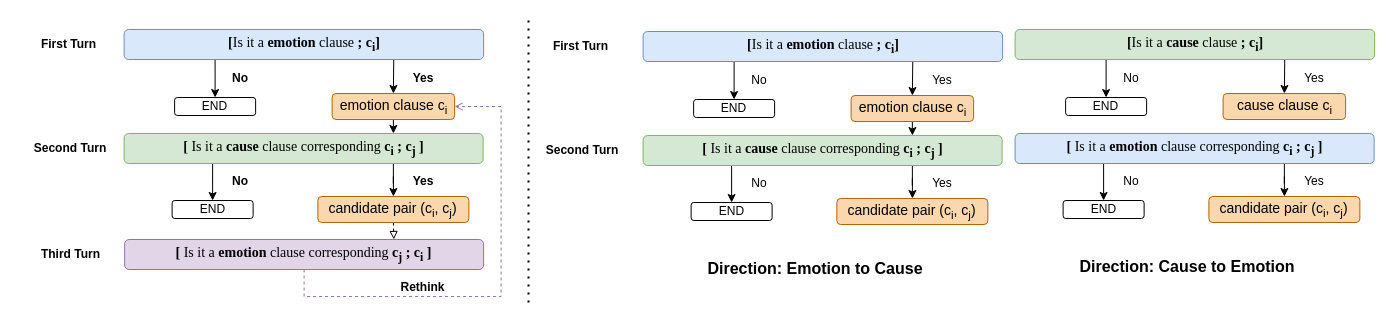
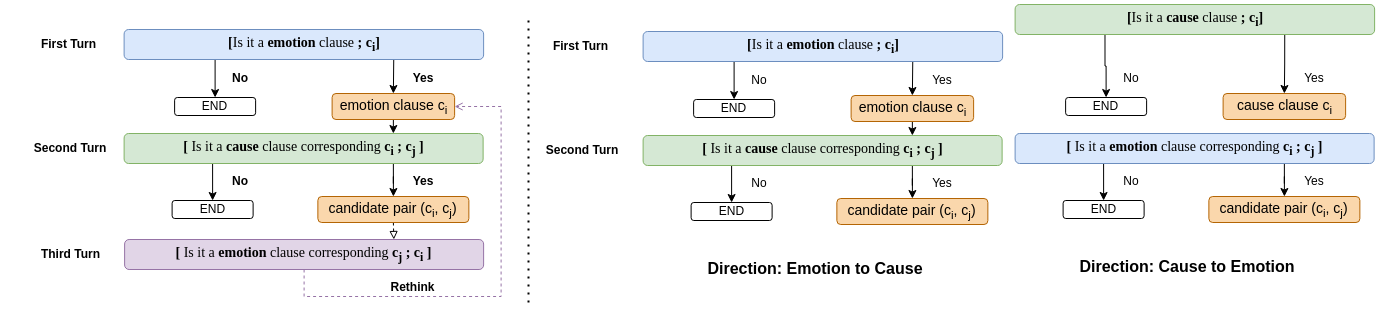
node "[Is it a cause clause ; ci]": moved (1195, 45) -> (1195, 20)
node "Rethink": moved (423, 288) -> (413, 288)
